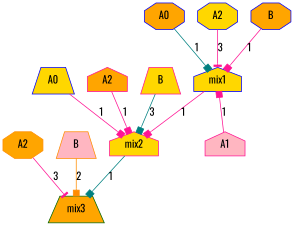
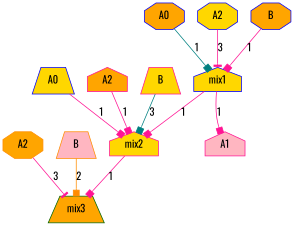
edge "A1" -> "mix1": reversed
edge "mix2" -> "mix3": color teal -> deeppink
